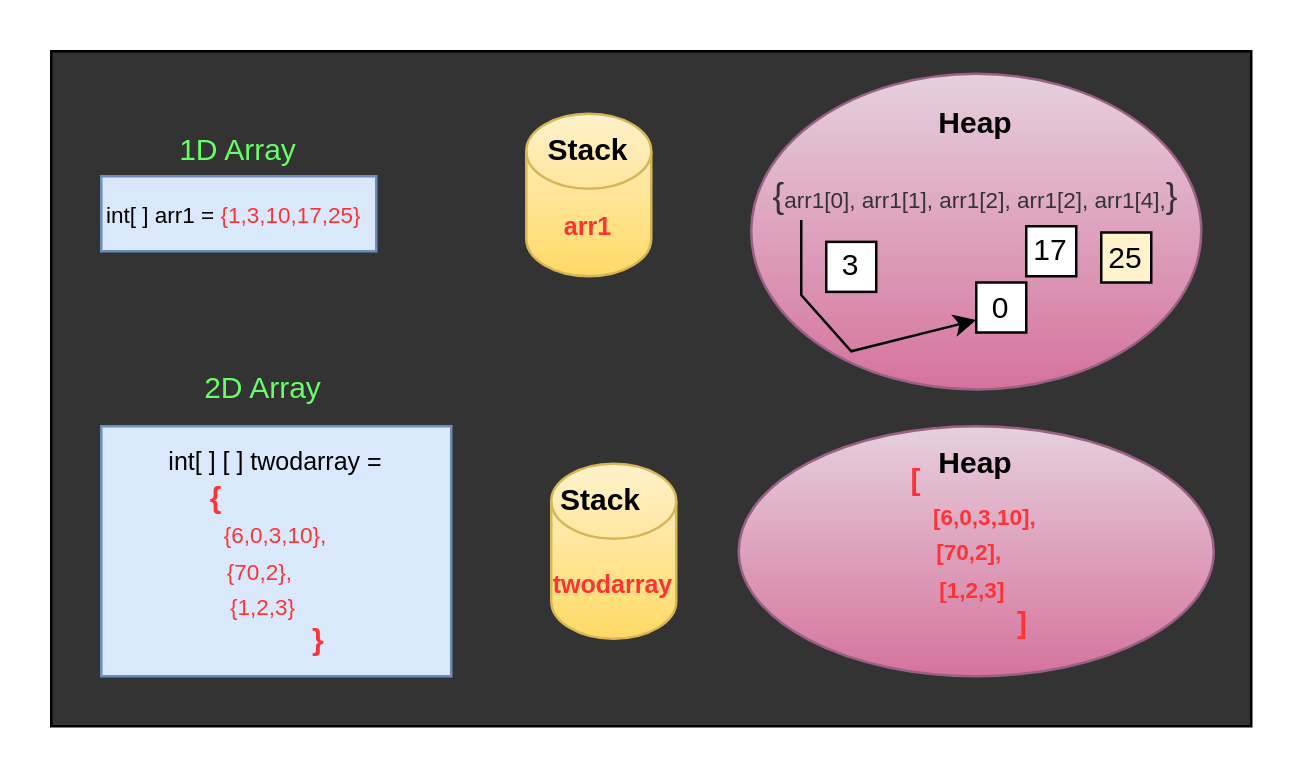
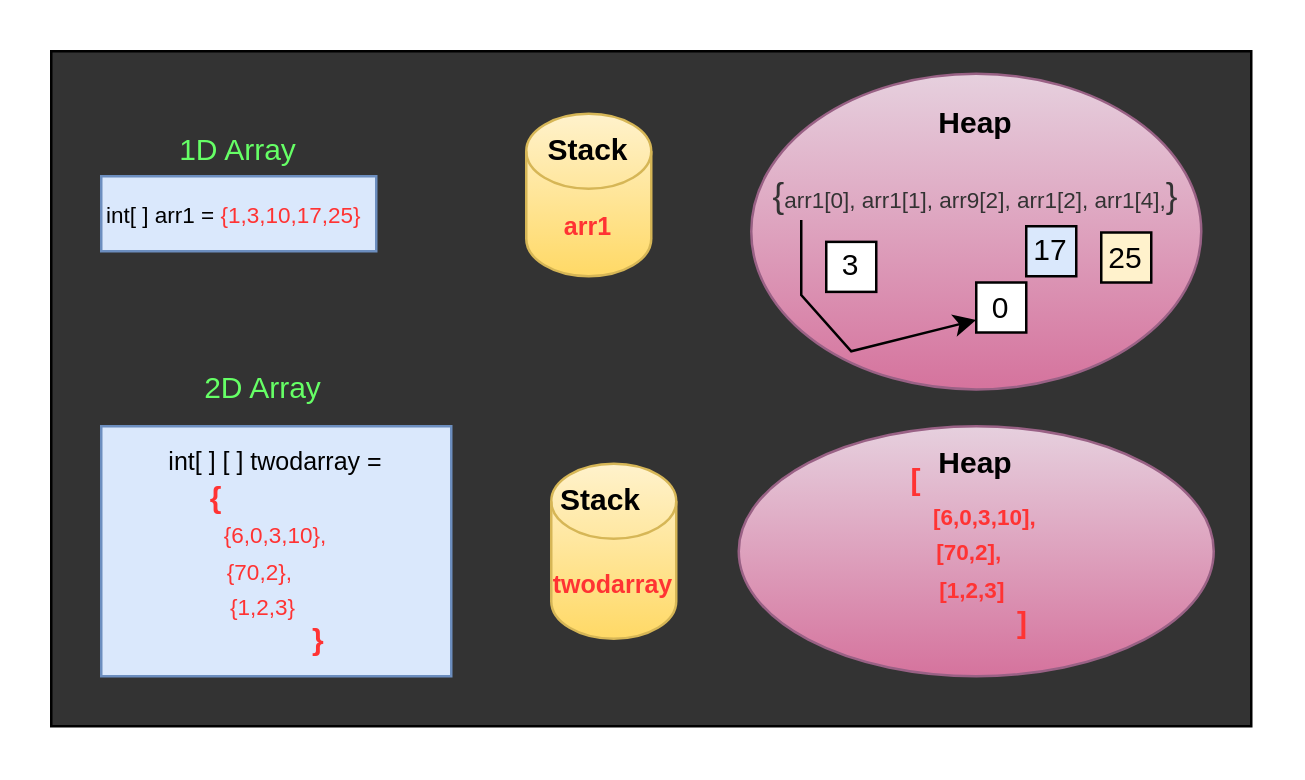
node "{arr1[0], arr1[1], arr1[2], arr1[2], arr1[4],}": label "{arr1[0], arr1[1], arr1[2], arr1[2], arr1[4],}" -> "{arr1[0], arr1[1], arr9[2], arr1[2], arr1[4],}"
node "17": fillcolor #ffffff -> #dae8fc
